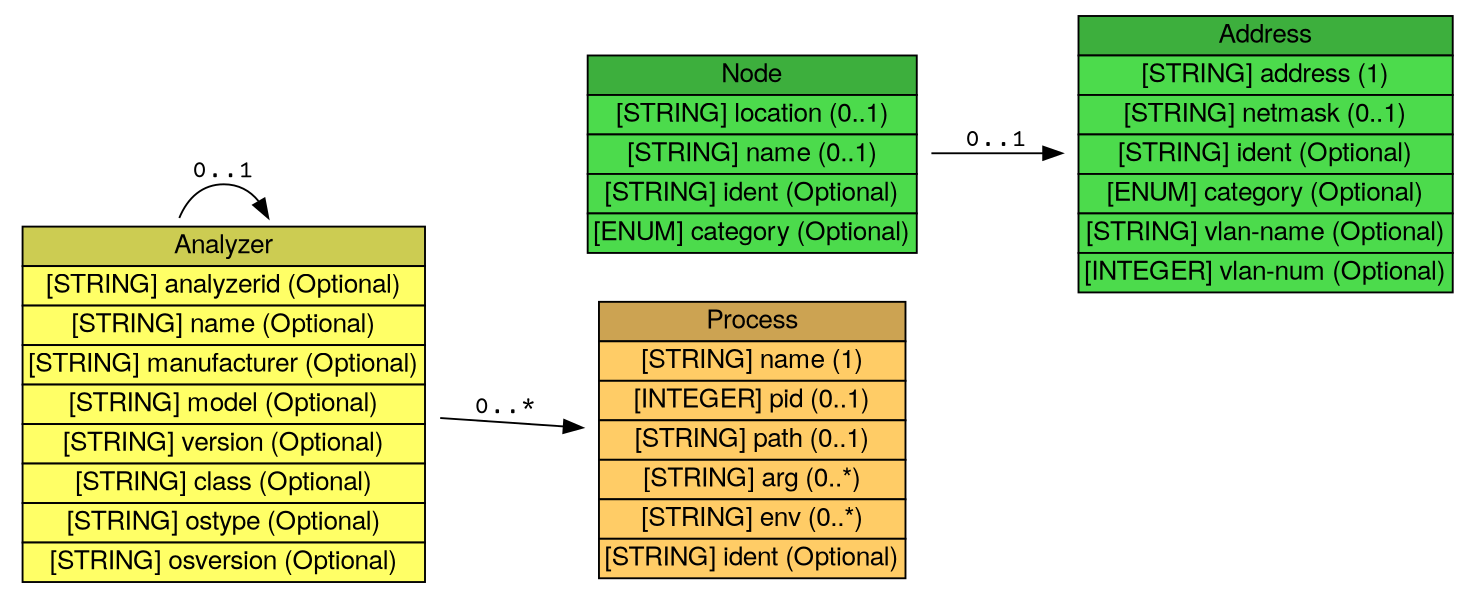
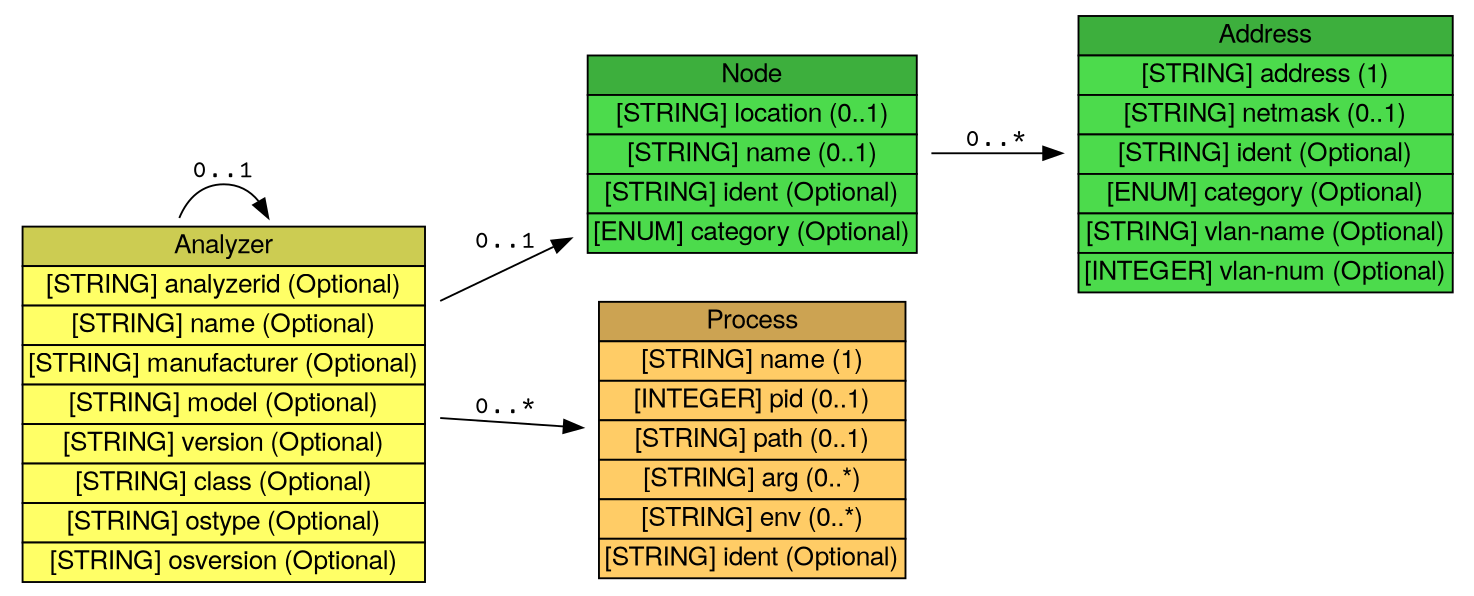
edge "Node" -> "Address": label "0..1" -> "0..*"
edge "Analyzer" -> "Node": added, label "0..1"
